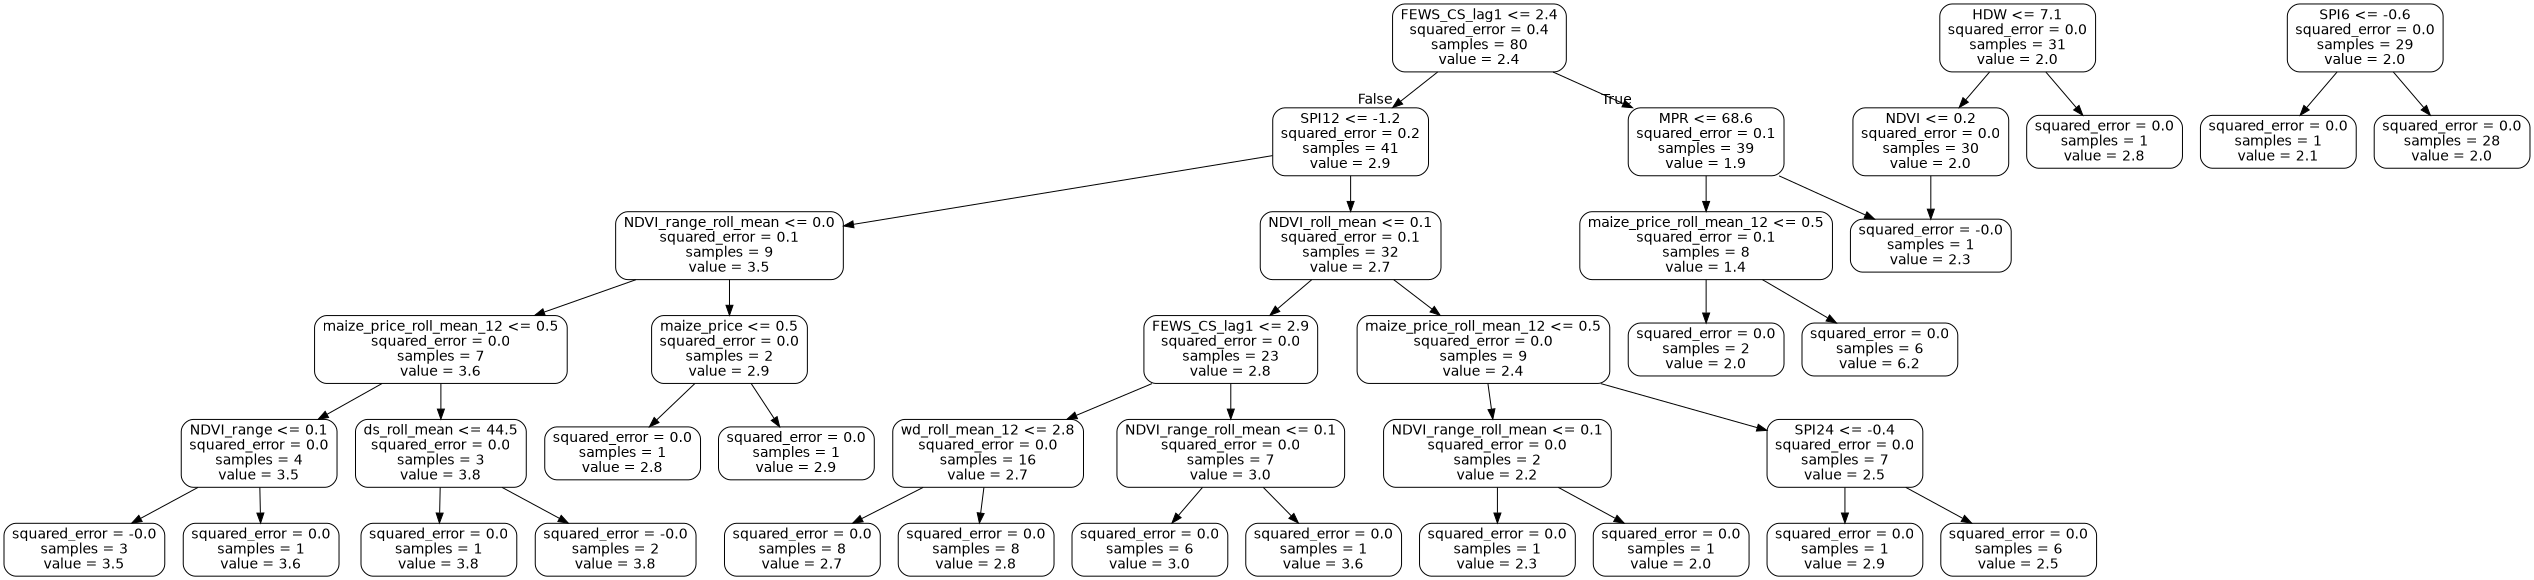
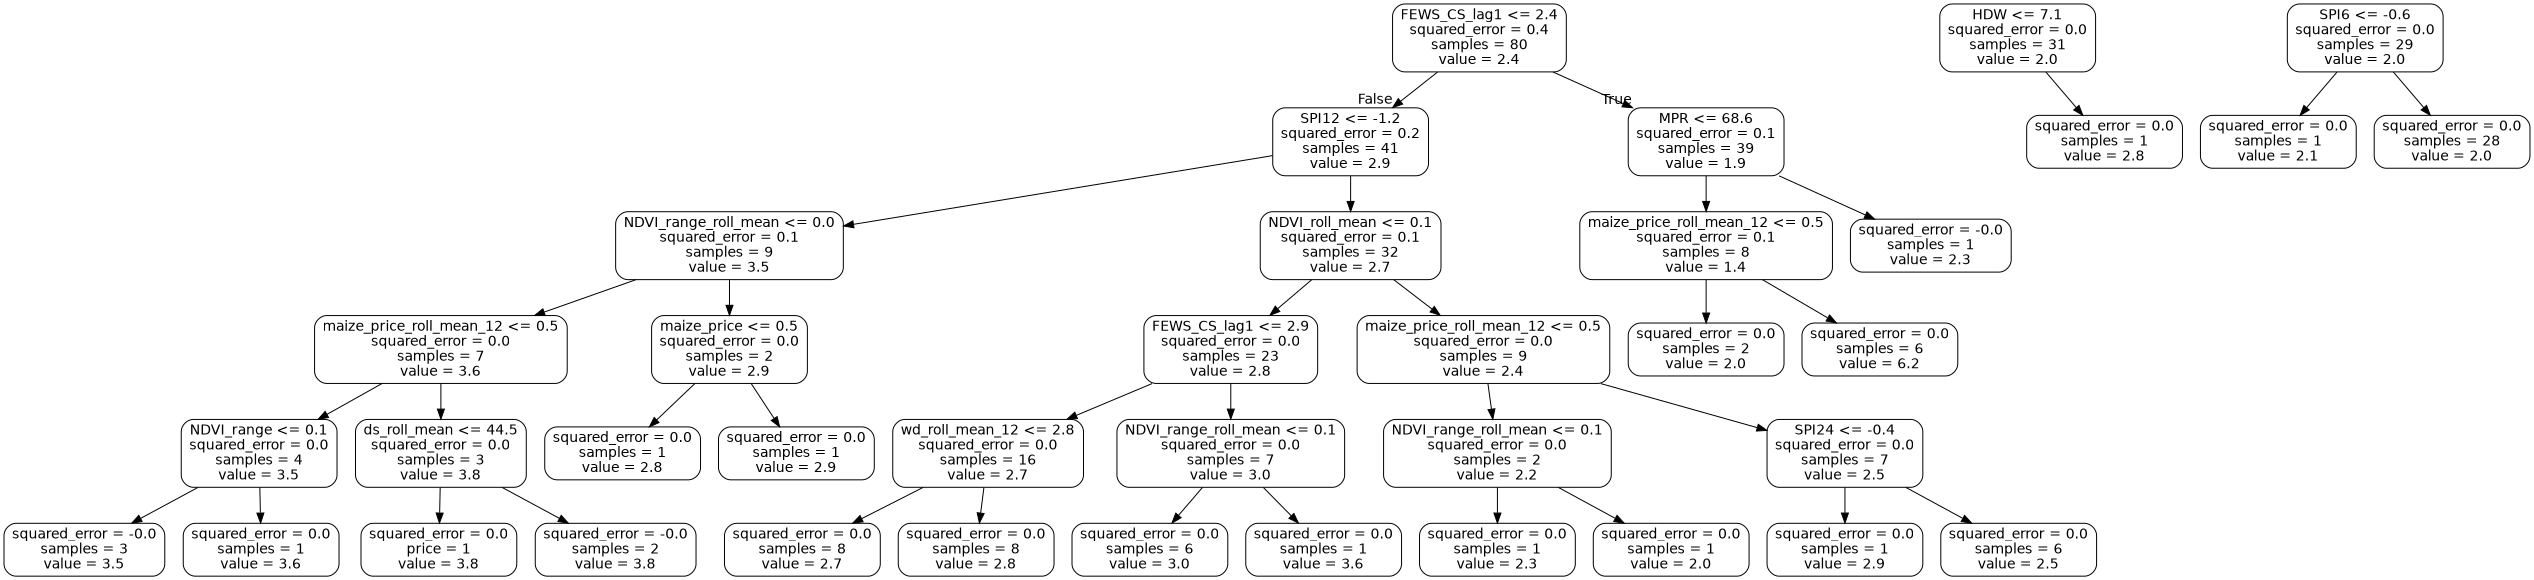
node "NDVI <= 0.2 squared_error = 0.0 samples = 30 value = 2.0": removed
node "squared_error = 0.0 samples = 1 value = 3.8": label "squared_error = 0.0 samples = 1 value = 3.8" -> "squared_error = 0.0 price = 1 value = 3.8"
